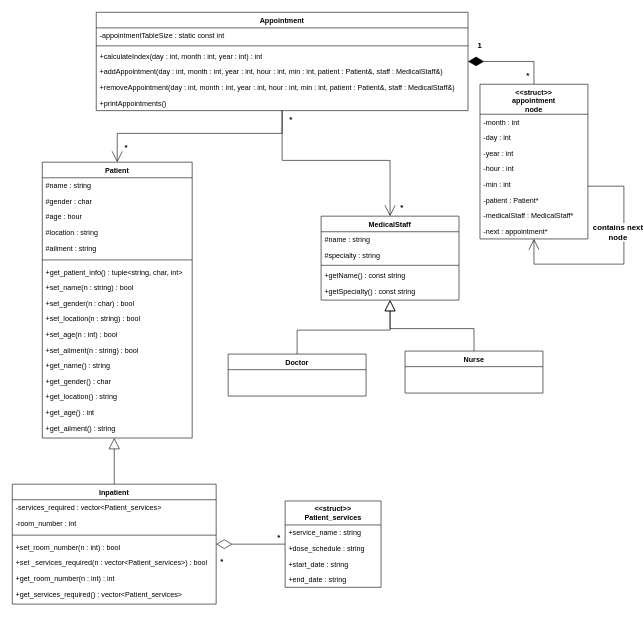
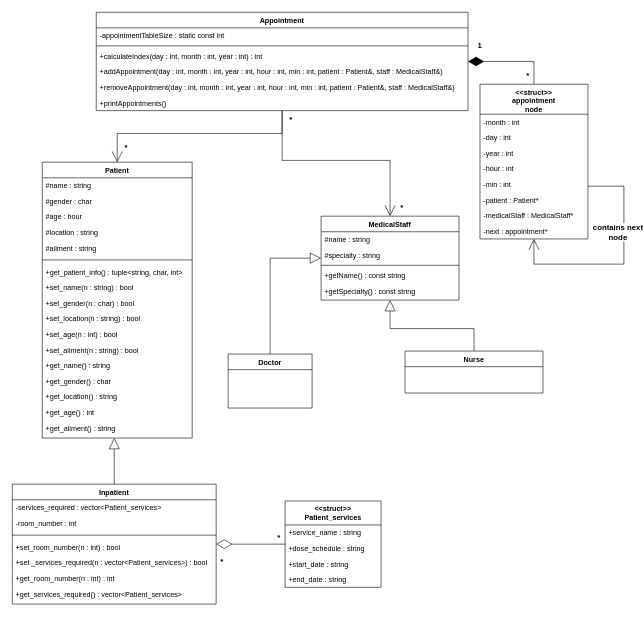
node "Doctor": size 138x42 -> 84x54
